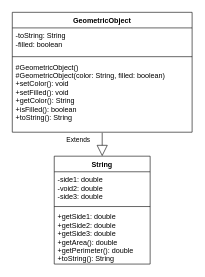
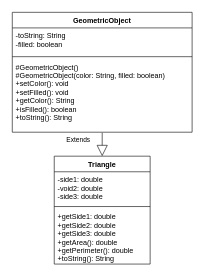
node "String": label "String" -> "Triangle"
